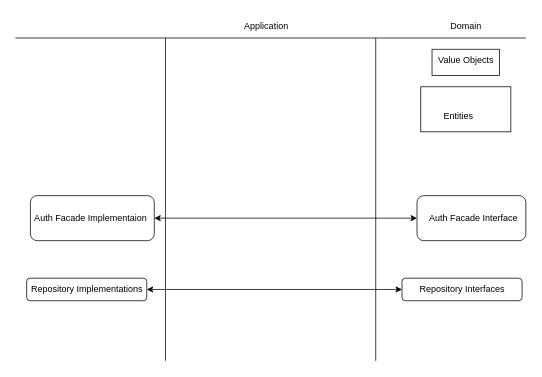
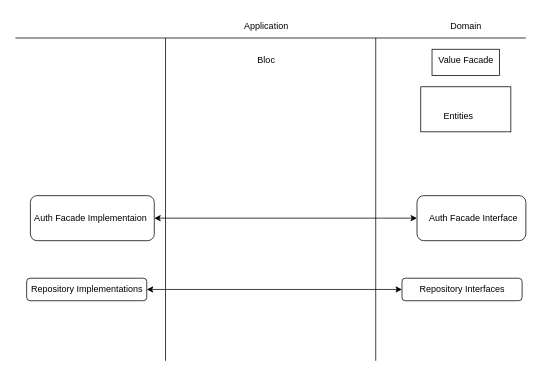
node "Bloc": added
node "Value Objects": label "Value Objects" -> "Value Facade"
